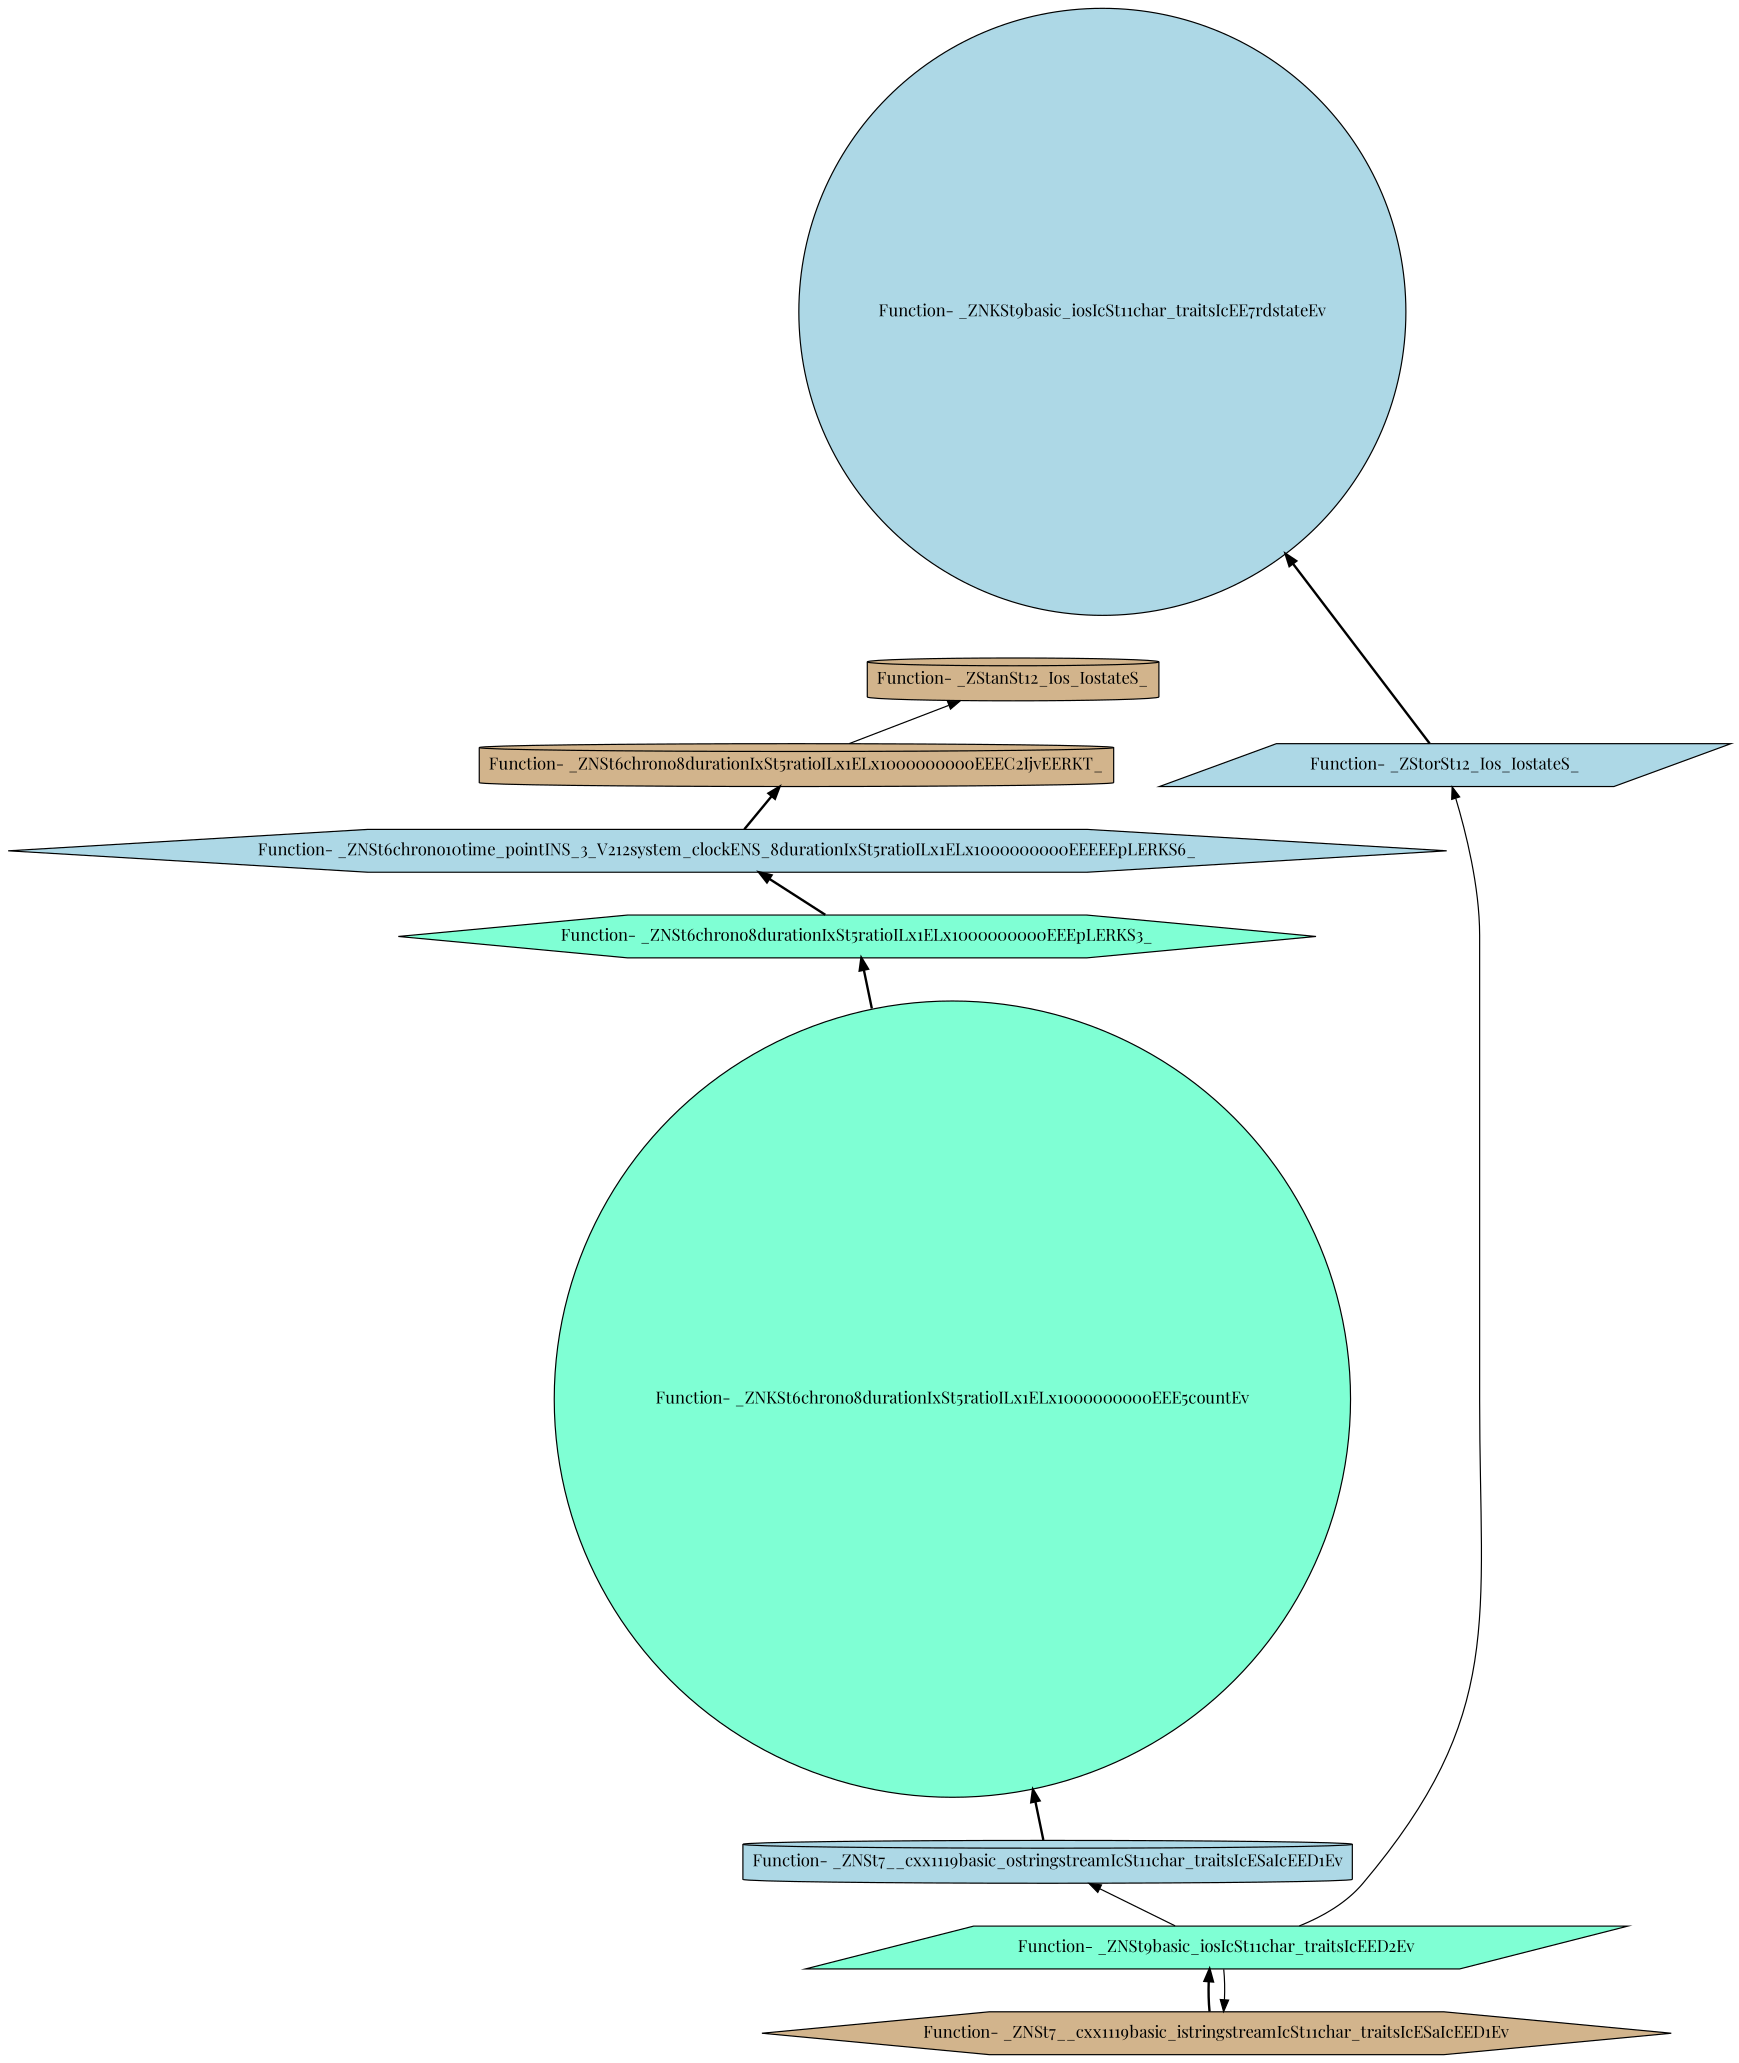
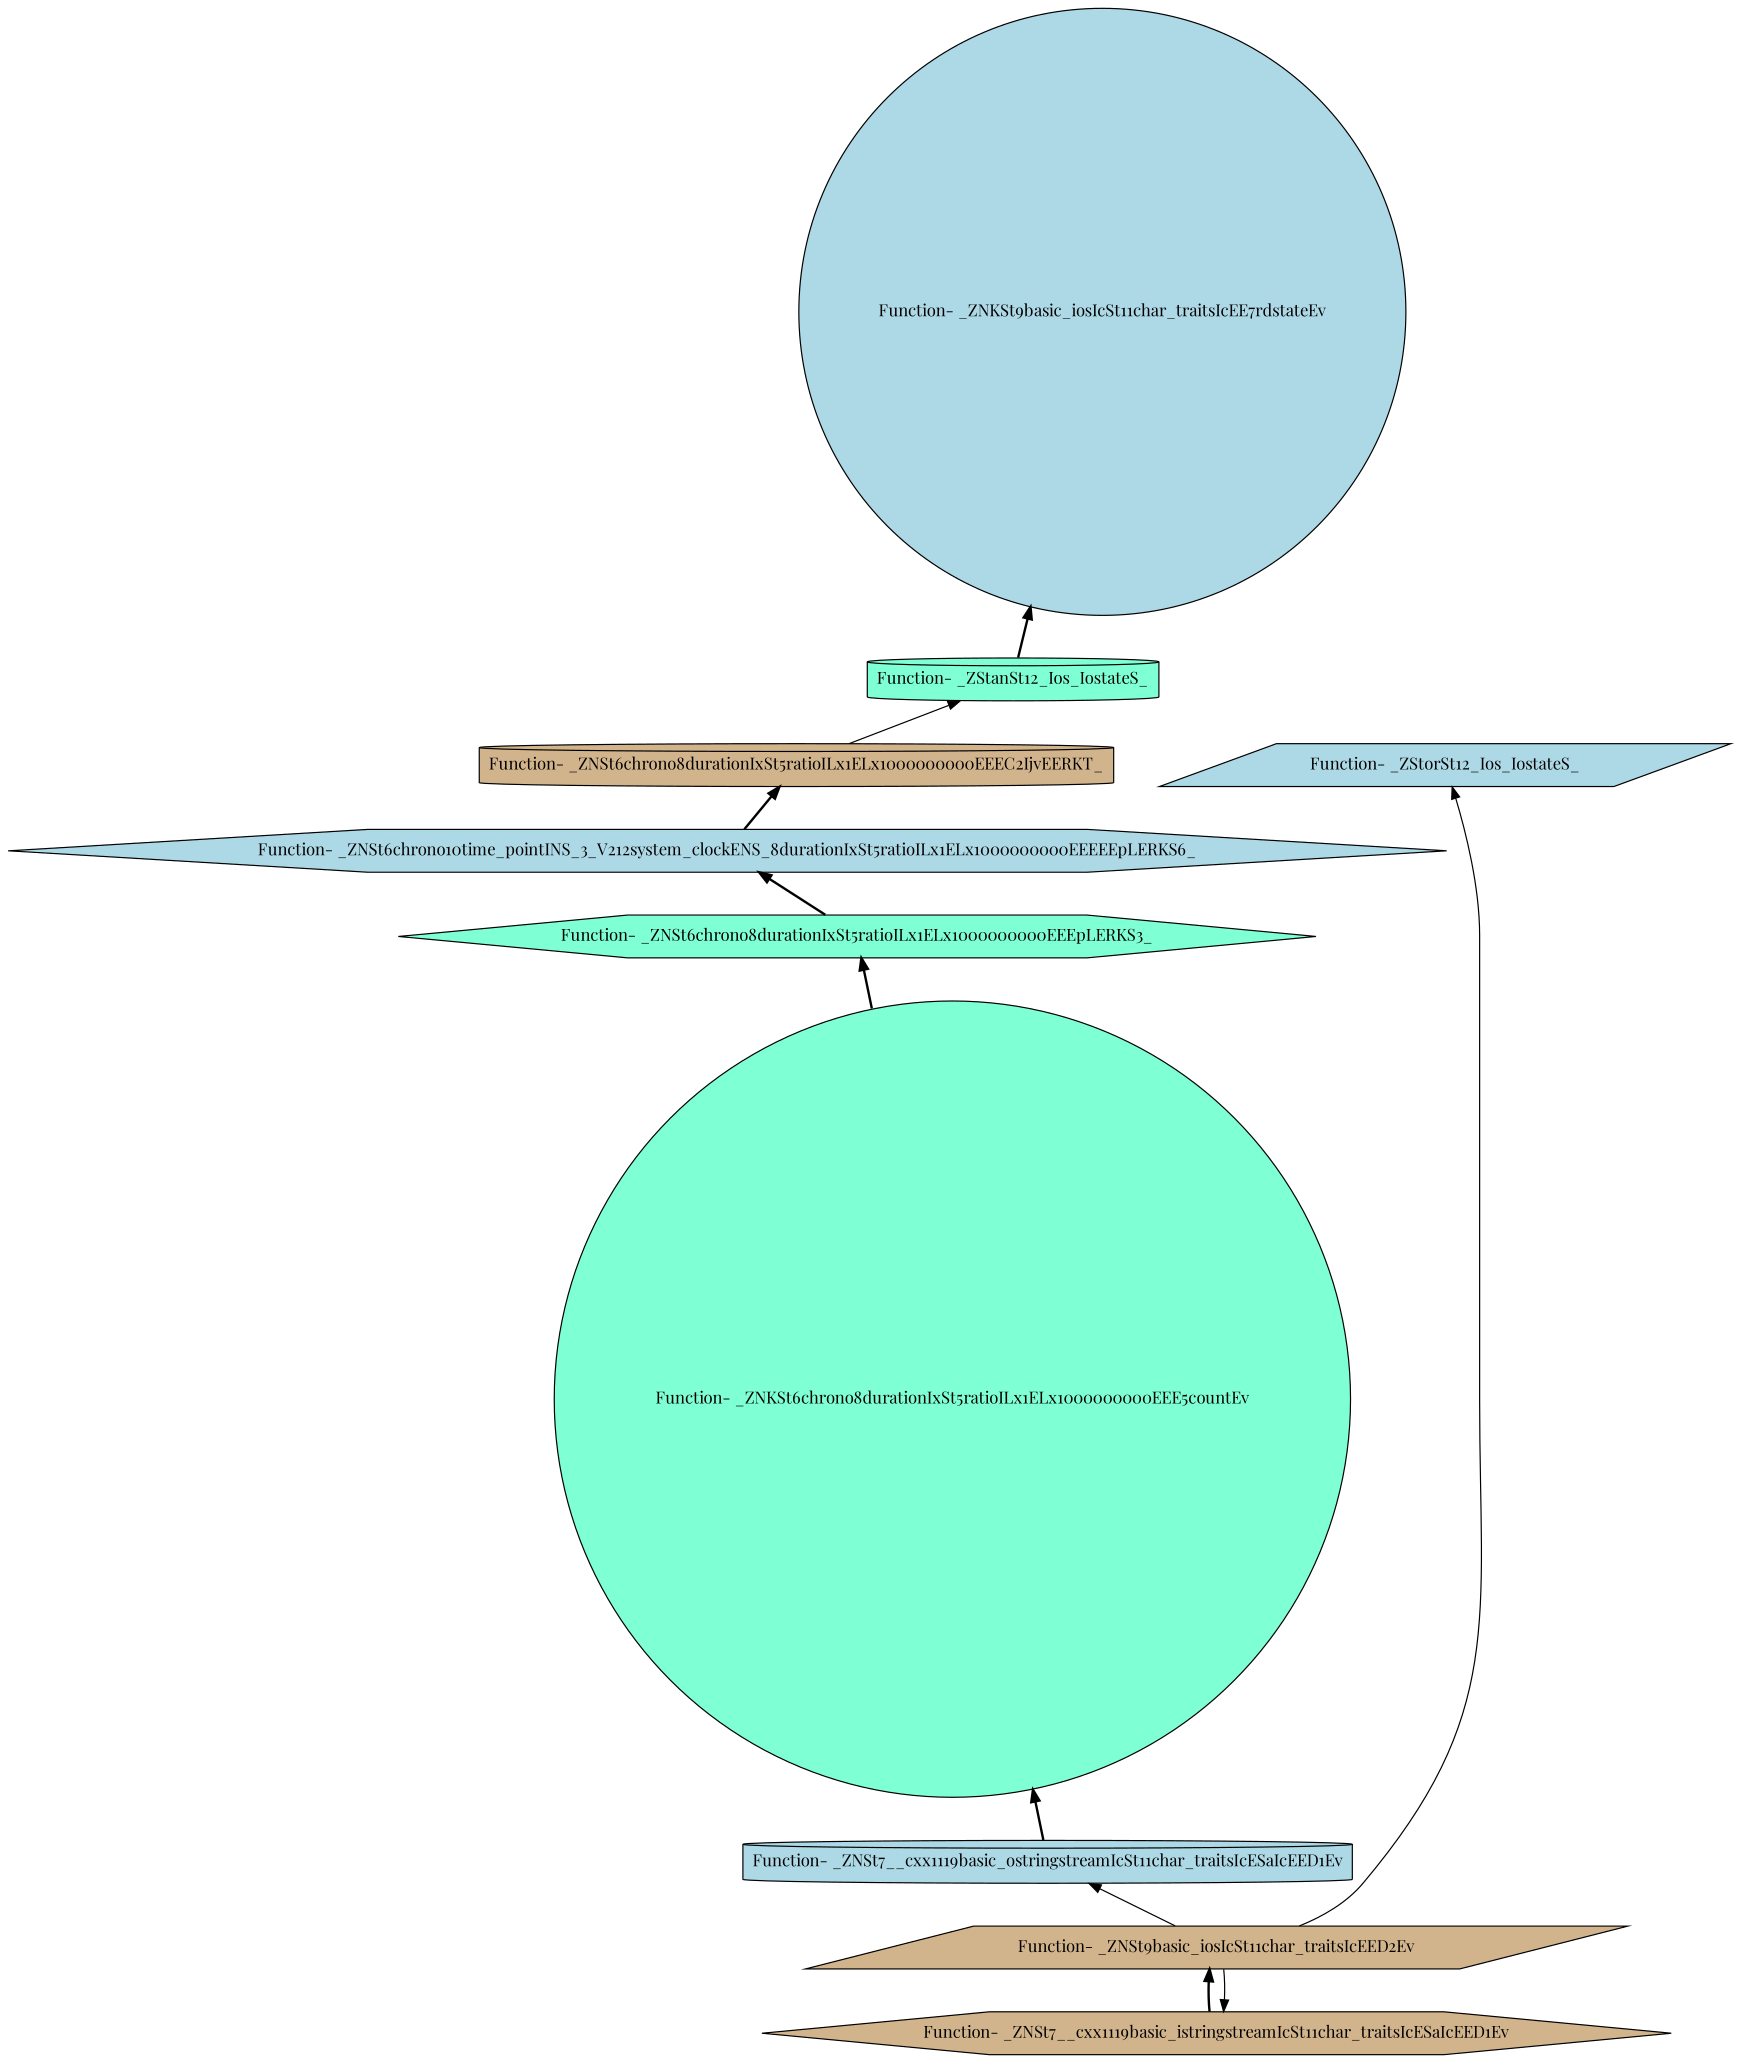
edge "Function- _ZStorSt12_Ios_IostateS_" -> "Function- _ZNKSt9basic_iosIcSt11char_traitsIcEE7rdstateEv": now "Function- _ZStanSt12_Ios_IostateS_" -> "Function- _ZNKSt9basic_iosIcSt11char_traitsIcEE7rdstateEv"
node "Function- _ZStanSt12_Ios_IostateS_": fillcolor tan -> aquamarine
node "Function- _ZNSt9basic_iosIcSt11char_traitsIcEED2Ev": fillcolor aquamarine -> tan
